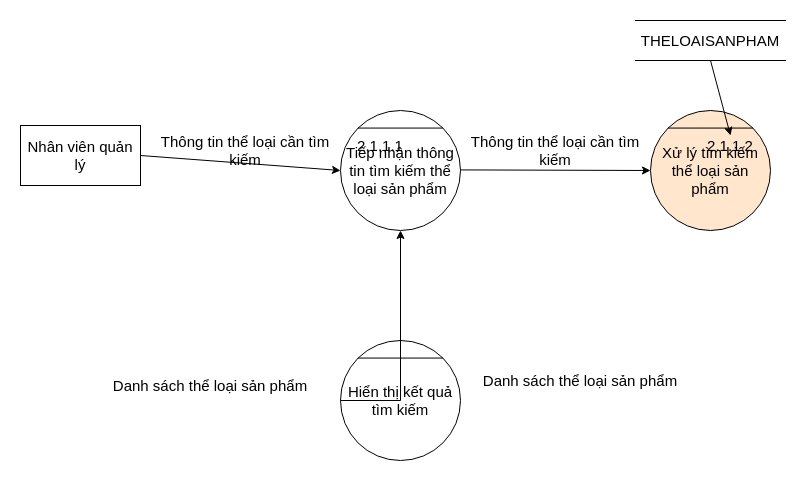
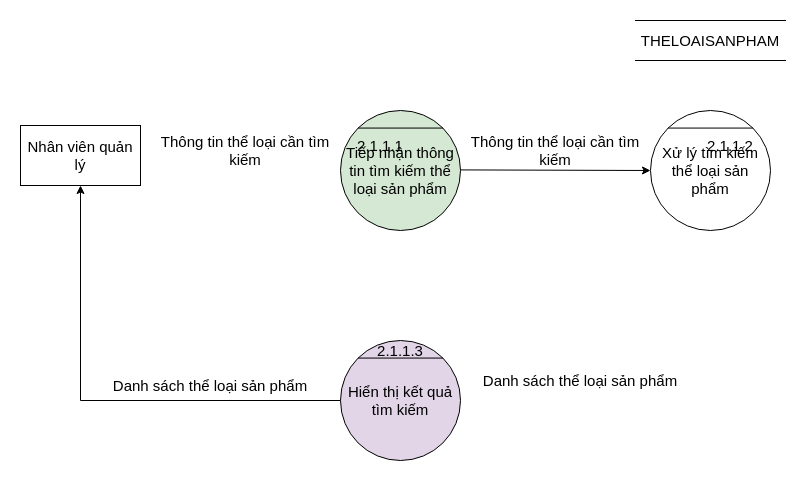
edge "THELOAISANPHAM" -> "2.1.1.2": removed
edge "Nhân viên quản lý" -> "Tiếp nhận thông tin tìm kiếm thể loại sản phẩm": removed
node "Tiếp nhận thông tin tìm kiếm thể loại sản phẩm": fillcolor #ffffff -> #d5e8d4
node "Xử lý tìm kiếm thể loại sản phẩm": fillcolor #ffe6cc -> #ffffff
edge "Hiển thị kết quả tìm kiếm" -> "Tiếp nhận thông tin tìm kiếm thể loại sản phẩm": now "Hiển thị kết quả tìm kiếm" -> "Nhân viên quản lý"
node "2.1.1.3": added
node "Hiển thị kết quả tìm kiếm": fillcolor #ffffff -> #e1d5e7
